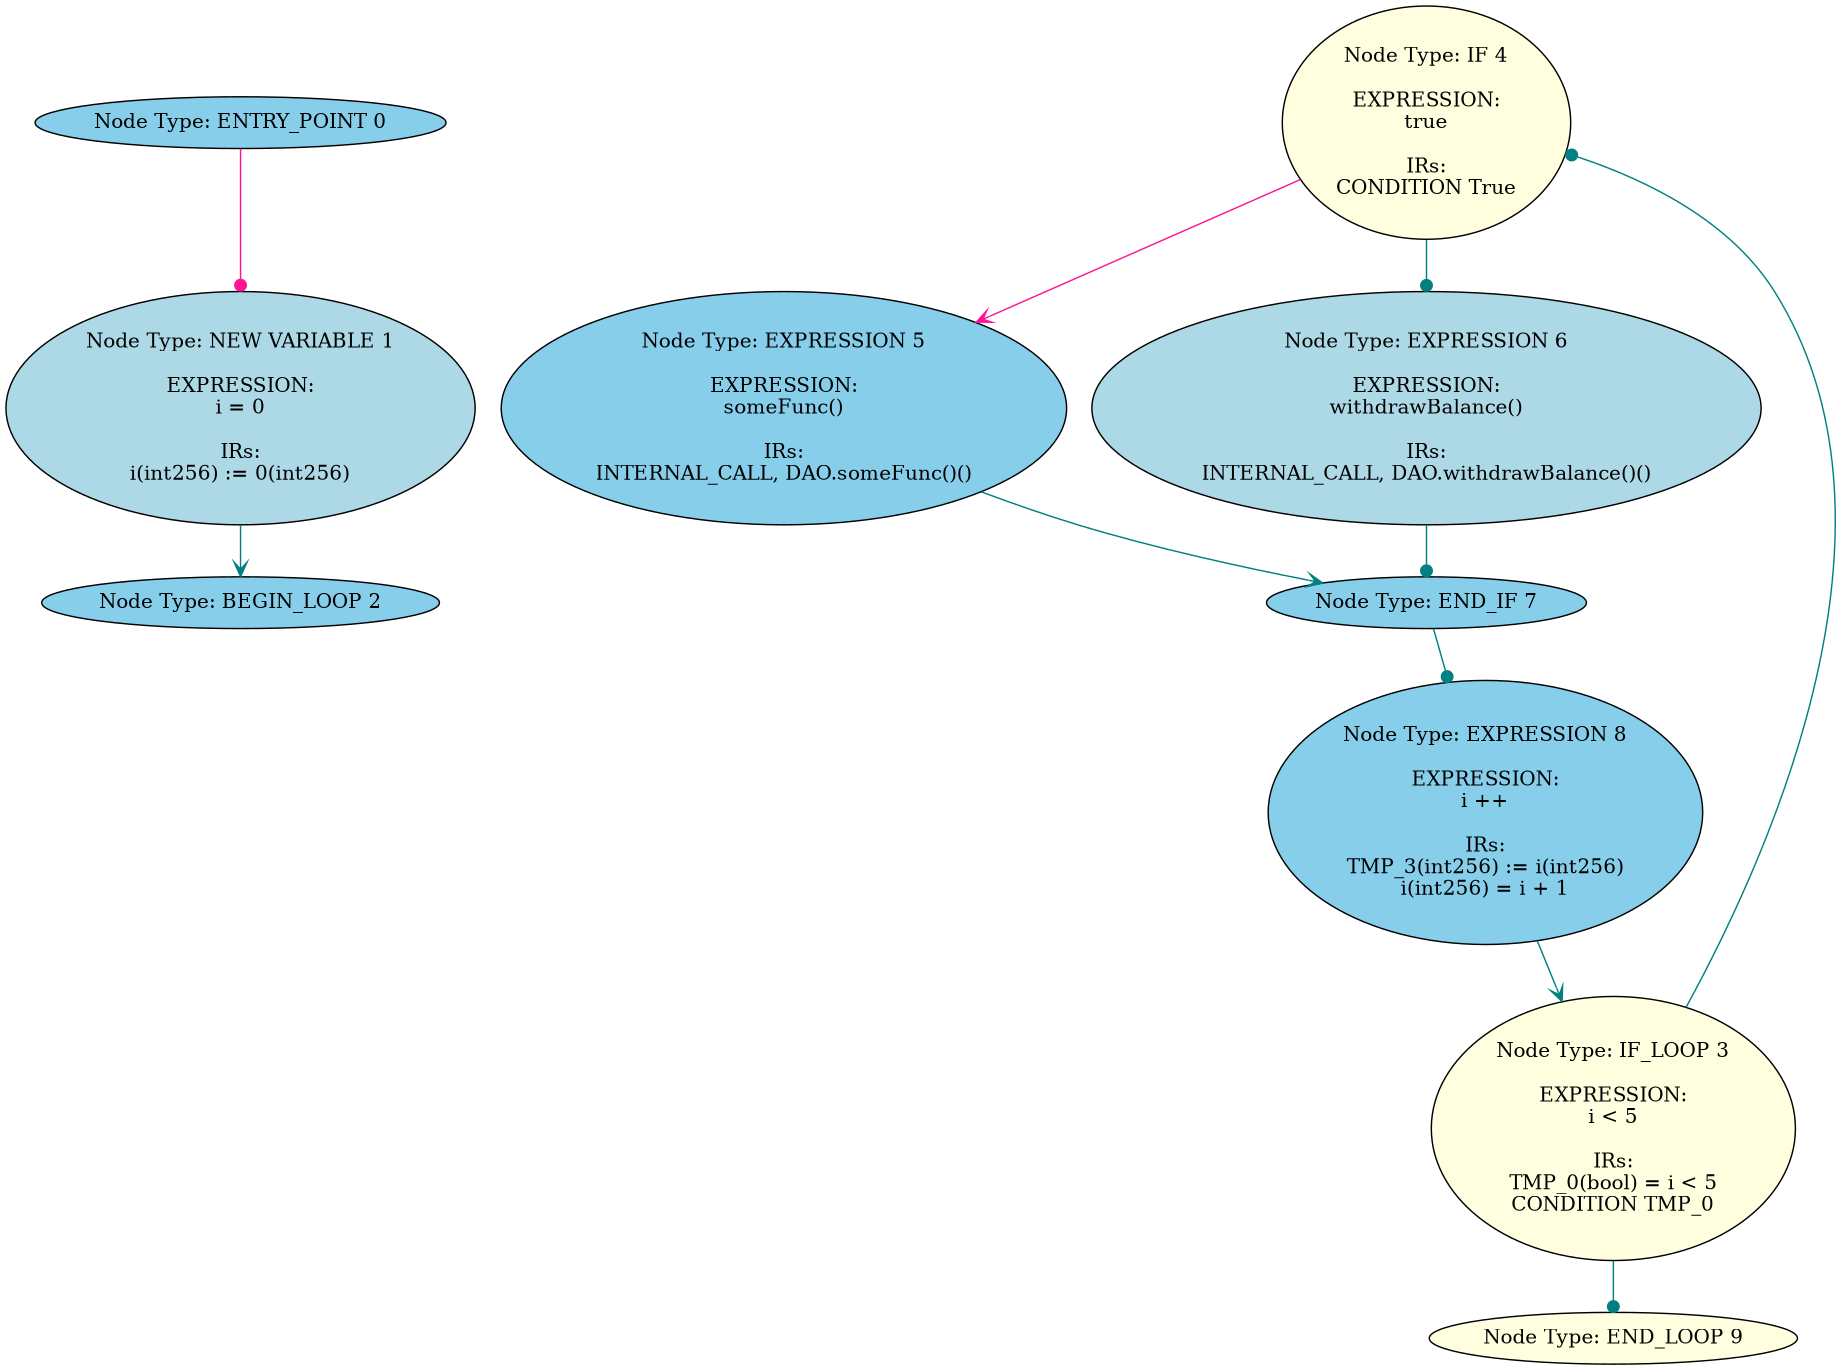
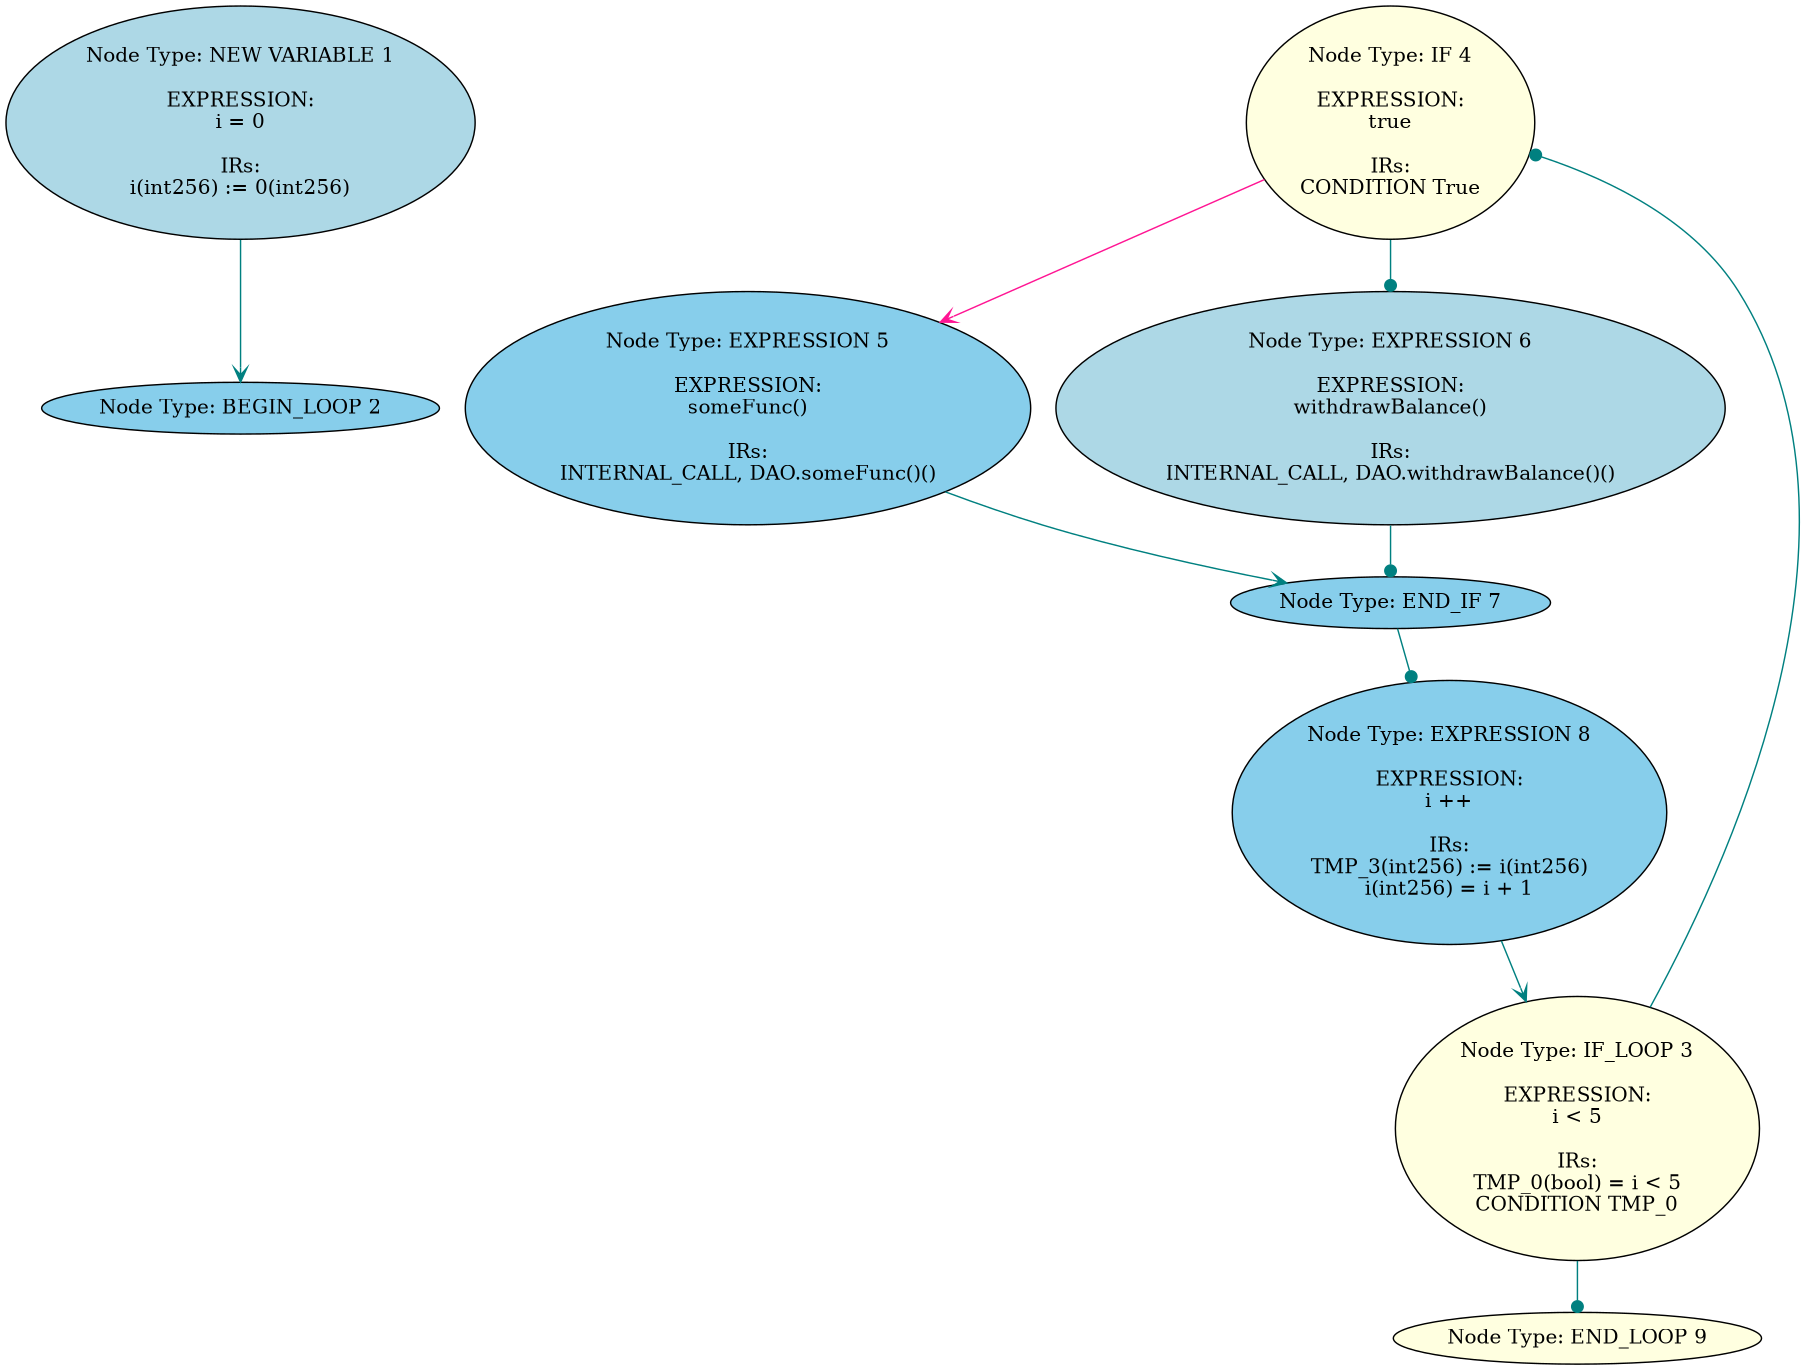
node "Node Type: ENTRY_POINT 0": removed
